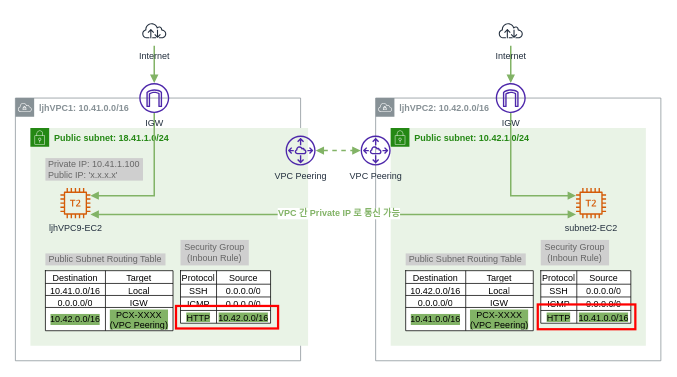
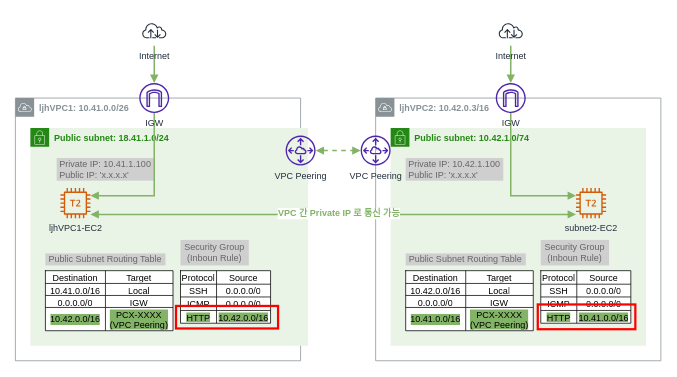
node "ljhVPC1: 10.41.0.0/16": label "ljhVPC1: 10.41.0.0/16" -> "ljhVPC1: 10.41.0.0/26"
node "ljhVPC2: 10.42.0.0/16": label "ljhVPC2: 10.42.0.0/16" -> "ljhVPC2: 10.42.0.3/16"
node "Public subnet: 10.42.1.0/24": label "Public subnet: 10.42.1.0/24" -> "Public subnet: 10.42.1.0/74"
node "Private IP: 10.41.1.100 Public IP: 'x.x.x.x'": moved (94, 169) -> (105, 169)
node "Private IP: 10.42.1.100 Public IP: 'x.x.x.x'": added
node "ljhVPC9-EC2": label "ljhVPC9-EC2" -> "ljhVPC1-EC2"
